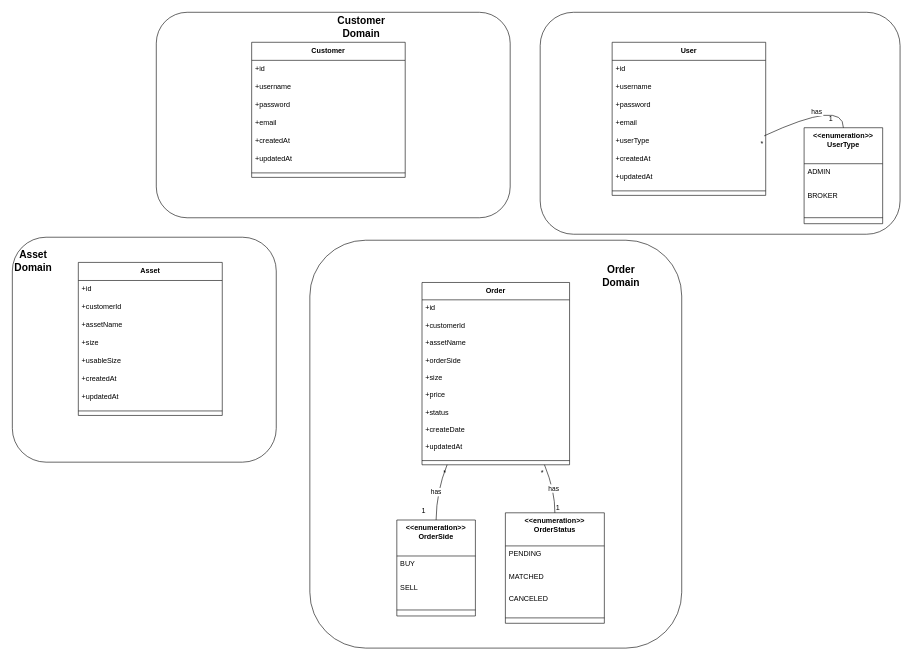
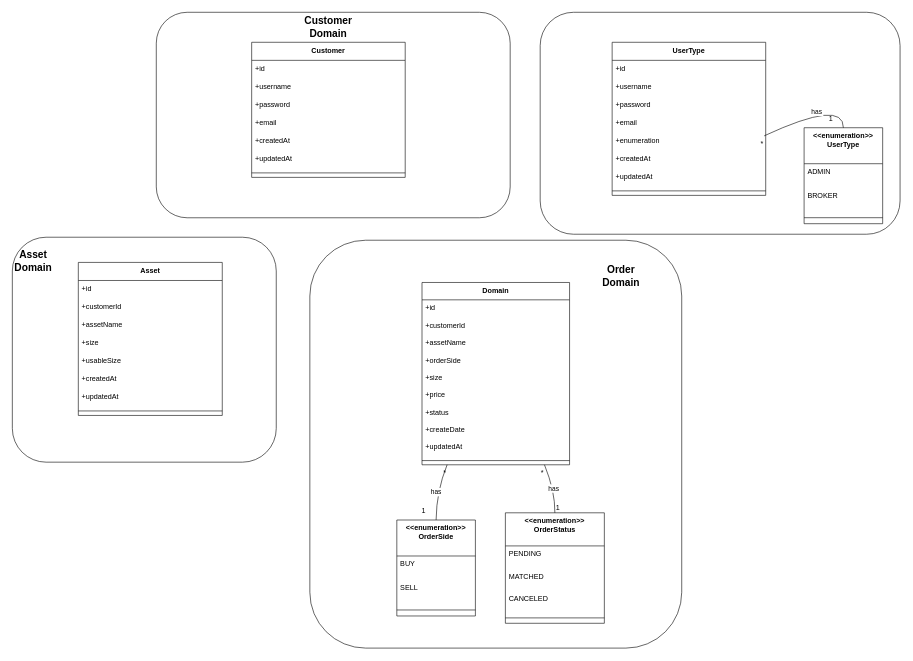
node "Customer Domain": moved (362, 27) -> (329, 27)
node "User": label "User" -> "UserType"
node "+userType": label "+userType" -> "+enumeration"
node "Order": label "Order" -> "Domain"
